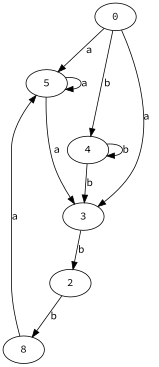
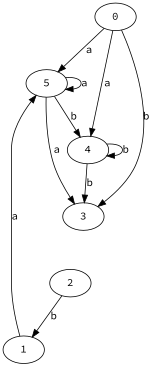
edge "0" -> "4": label "b" -> "a"
edge "5" -> "4": added, label "b"
edge "0" -> "3": label "a" -> "b"
edge "3" -> "2": removed, label "b"
node "8": label "8" -> "1"
